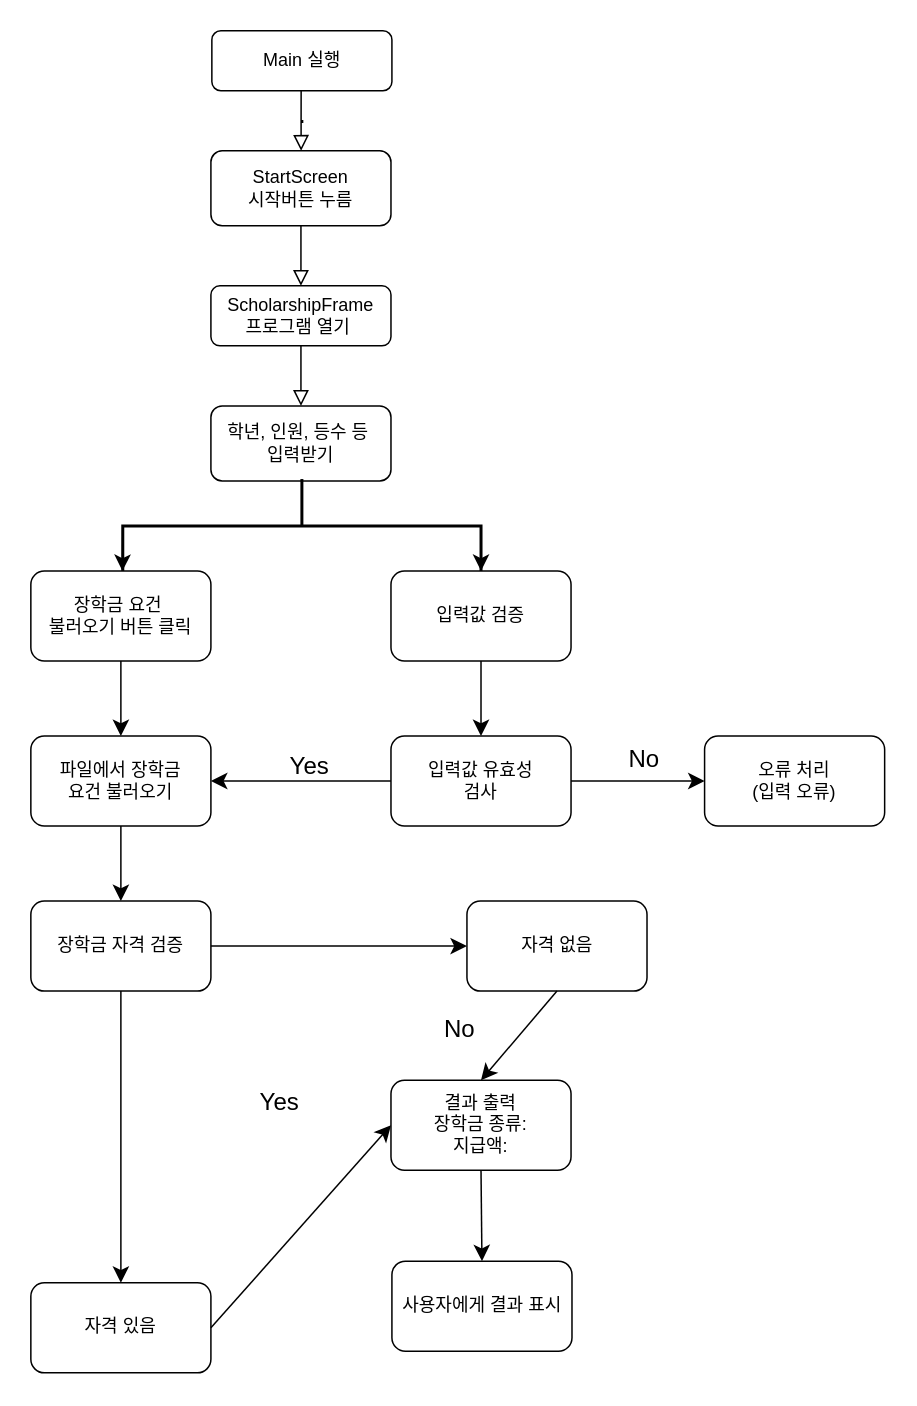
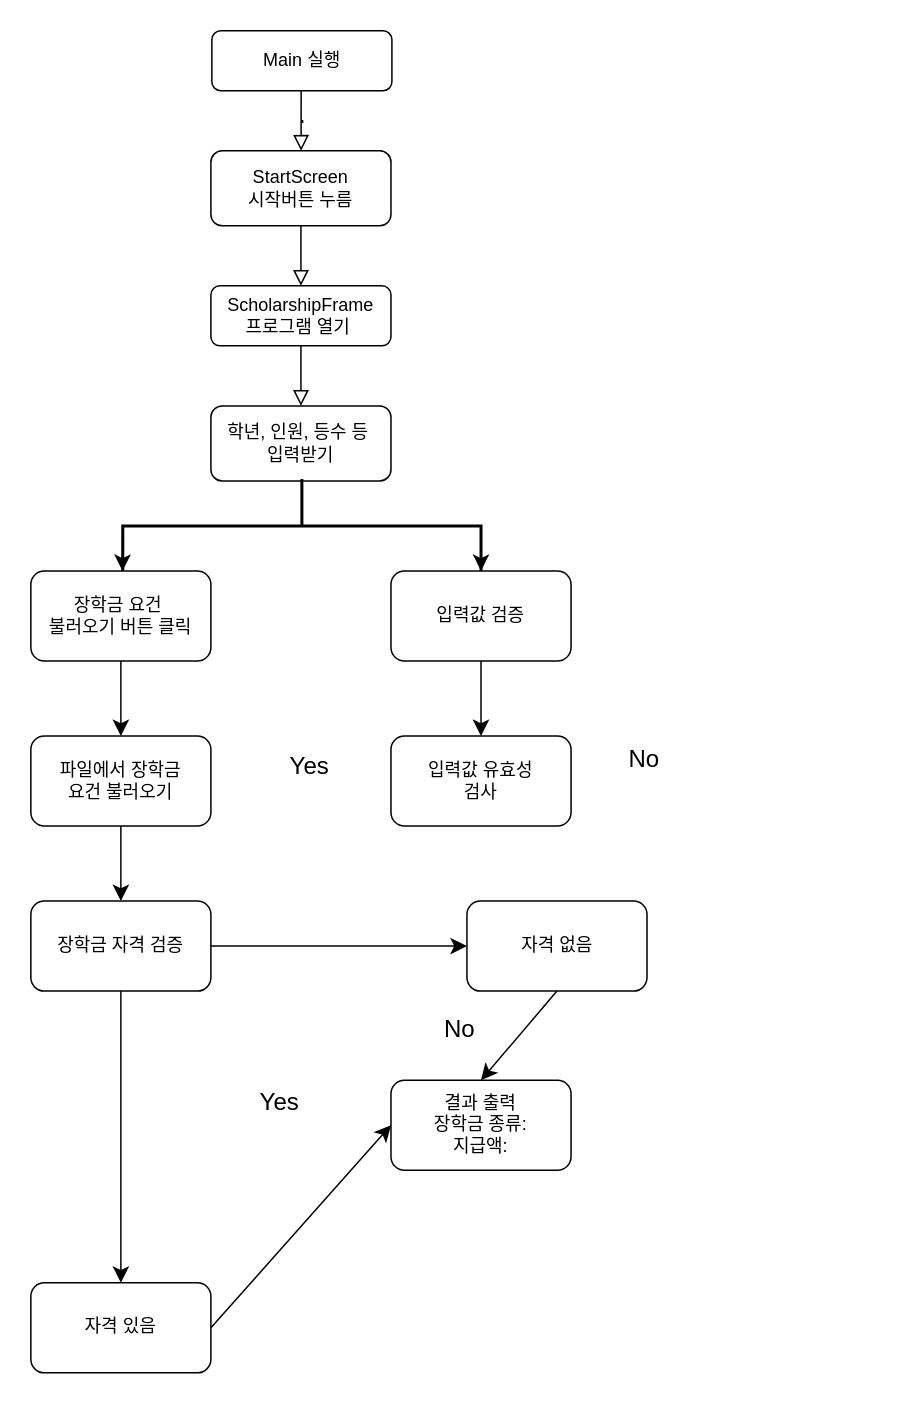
edge "입력값 유효성 검사" -> "파일에서 장학금 요건 불러오기": removed
edge "입력값 유효성 검사" -> "오류 처리 (입력 오류)": removed
node "오류 처리 (입력 오류)": removed
edge "결과 출력 장학금 종류: 지급액:" -> "사용자에게 결과 표시": removed
node "사용자에게 결과 표시": removed
